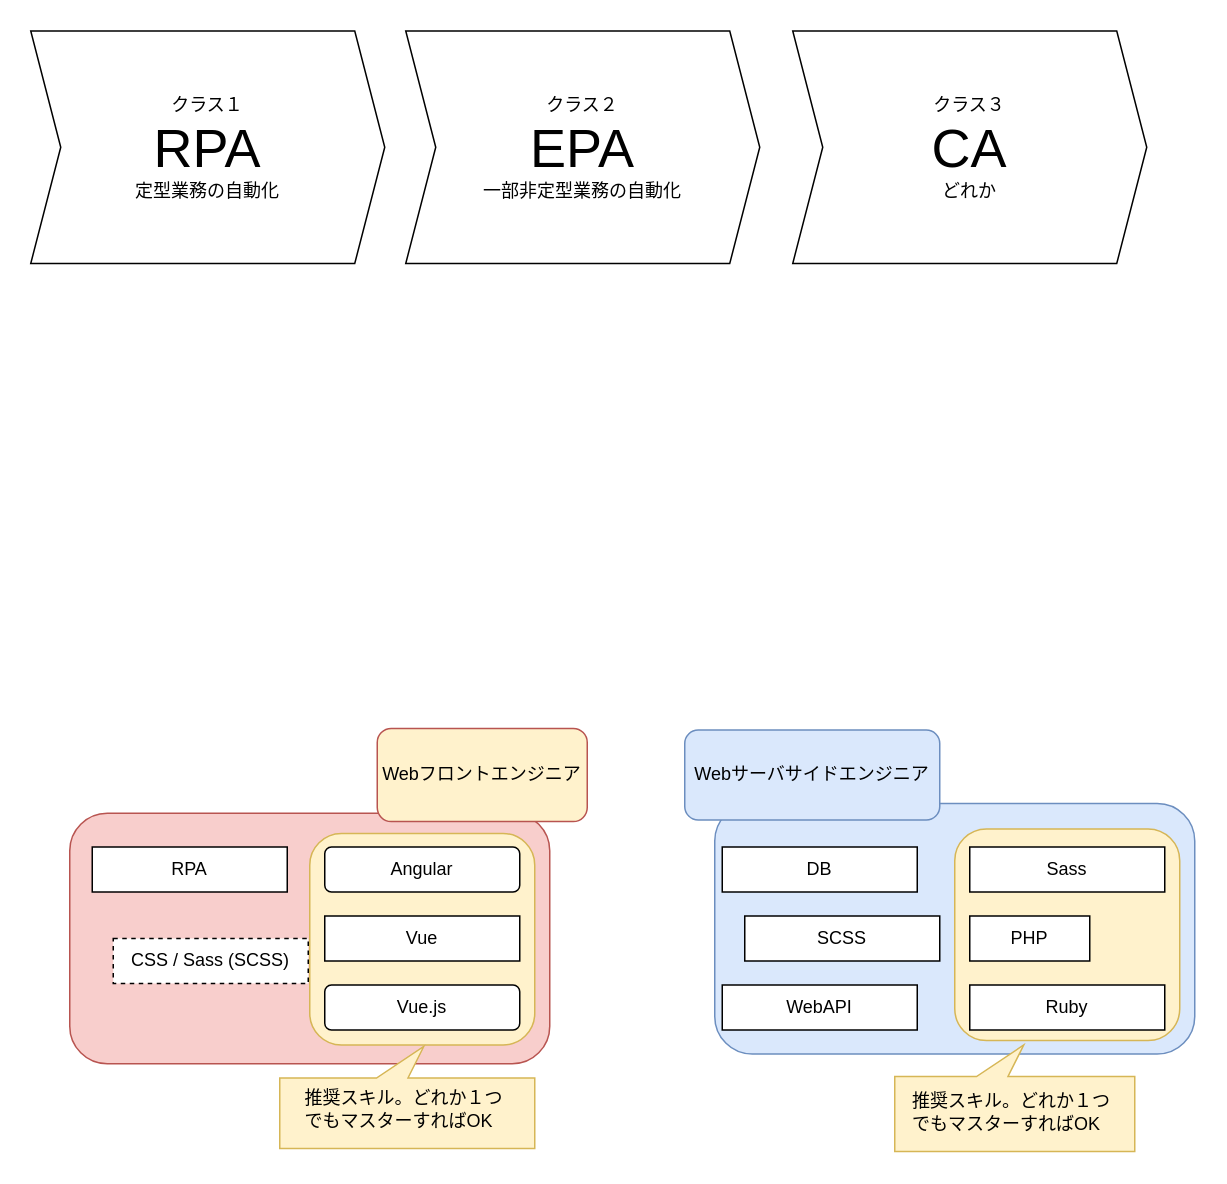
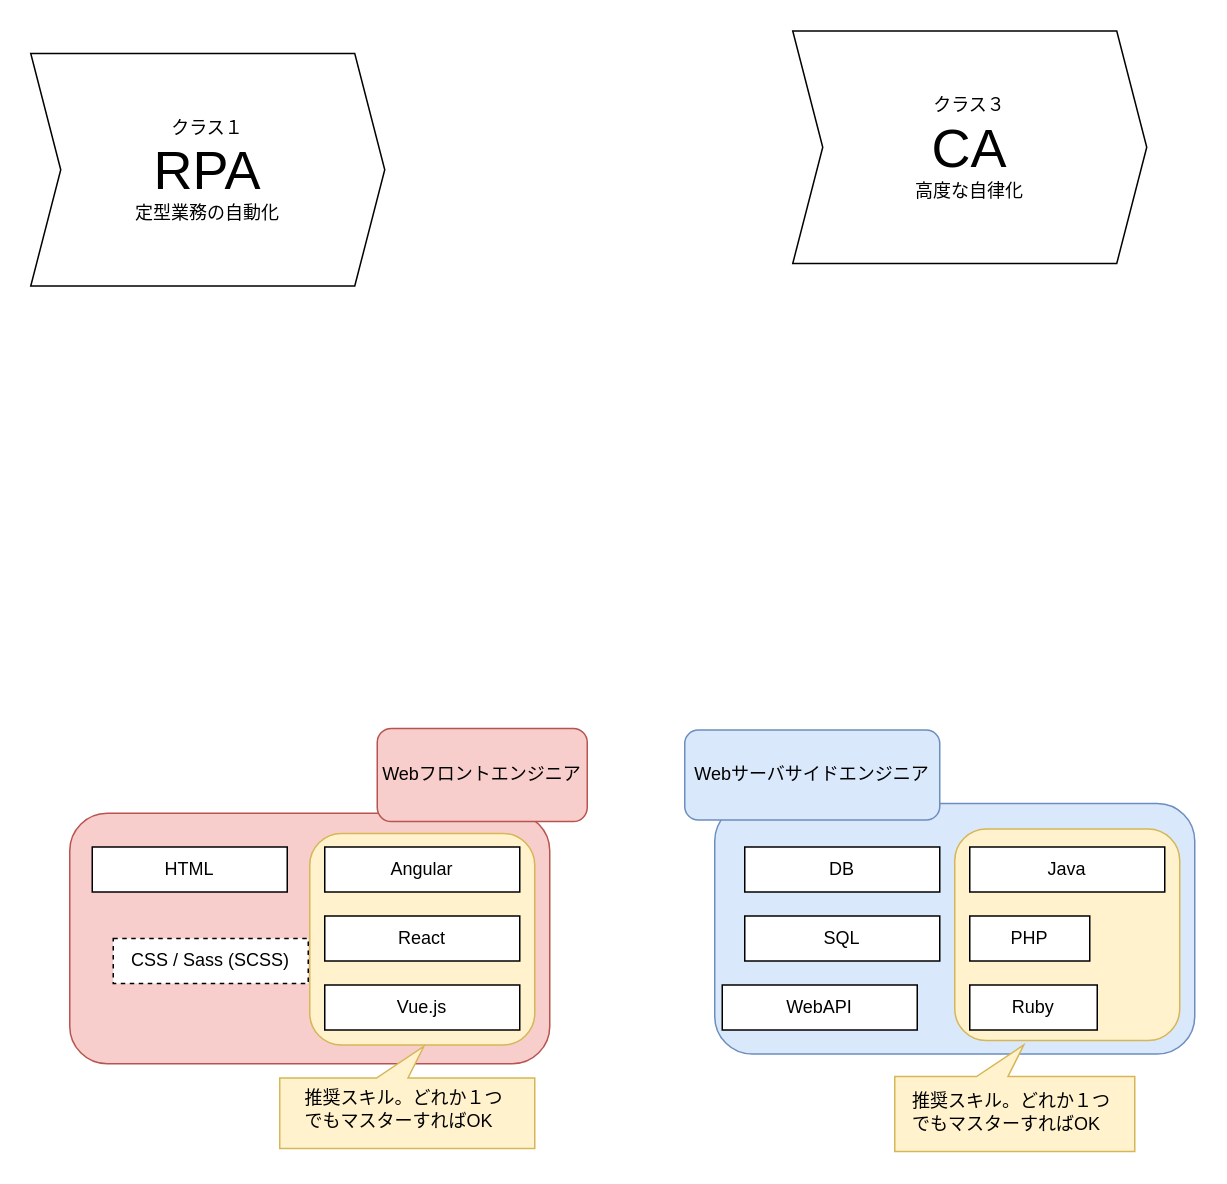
node "クラス１ RPA 定型業務の自動化": moved (208, 147) -> (208, 170)
node "クラス２ EPA 一部非定型業務の自動化": removed
node "クラス３ CA どれか": label "クラス３ CA どれか" -> "クラス３ CA 高度な自律化"
node "Webフロントエンジニア": fillcolor #fff2cc -> #f8cecc
node "RPA": label "RPA" -> "HTML"
node "Angular": shape rounded rectangle -> rectangle
node "DB": moved (820, 869) -> (842, 869)
node "Sass": label "Sass" -> "Java"
node "Vue": label "Vue" -> "React"
node "SCSS": label "SCSS" -> "SQL"
node "Vue.js": shape rounded rectangle -> rectangle
node "Ruby": size 195x45 -> 128x45
